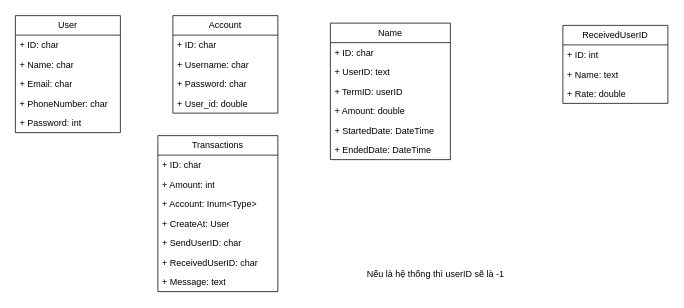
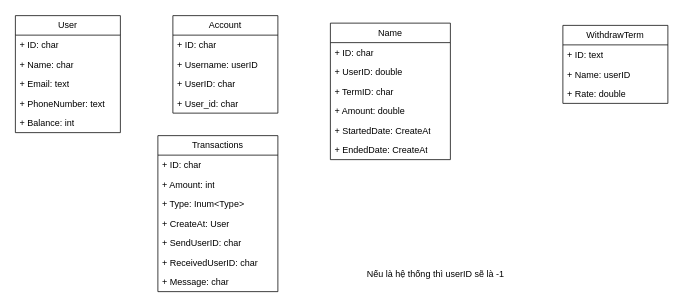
node "ReceivedUserID": label "ReceivedUserID" -> "WithdrawTerm"
node "+ ID: int": label "+ ID: int" -> "+ ID: text"
node "+ Username: char": label "+ Username: char" -> "+ Username: userID"
node "+ UserID: text": label "+ UserID: text" -> "+ UserID: double"
node "+ Name: text": label "+ Name: text" -> "+ Name: userID"
node "+ Email: char": label "+ Email: char" -> "+ Email: text"
node "+ Password: char": label "+ Password: char" -> "+ UserID: char"
node "+ TermID: userID": label "+ TermID: userID" -> "+ TermID: char"
node "+ PhoneNumber: char": label "+ PhoneNumber: char" -> "+ PhoneNumber: text"
node "+ User_id: double": label "+ User_id: double" -> "+ User_id: char"
node "+ Password: int": label "+ Password: int" -> "+ Balance: int"
node "+ StartedDate: DateTime": label "+ StartedDate: DateTime" -> "+ StartedDate: CreateAt"
node "+ EndedDate: DateTime": label "+ EndedDate: DateTime" -> "+ EndedDate: CreateAt"
node "+ Account: Inum<Type>": label "+ Account: Inum<Type>" -> "+ Type: Inum<Type>"
node "+ Message: text": label "+ Message: text" -> "+ Message: char"
